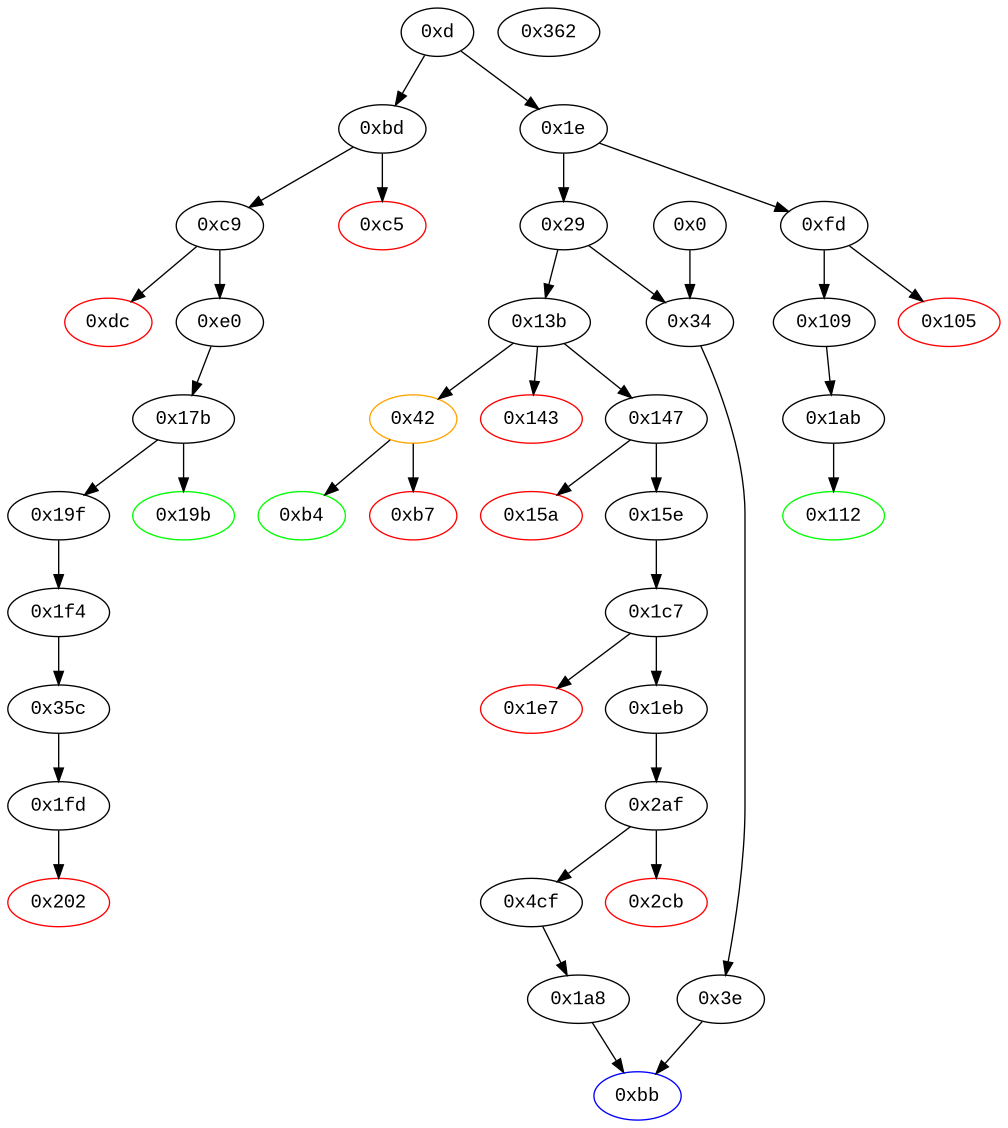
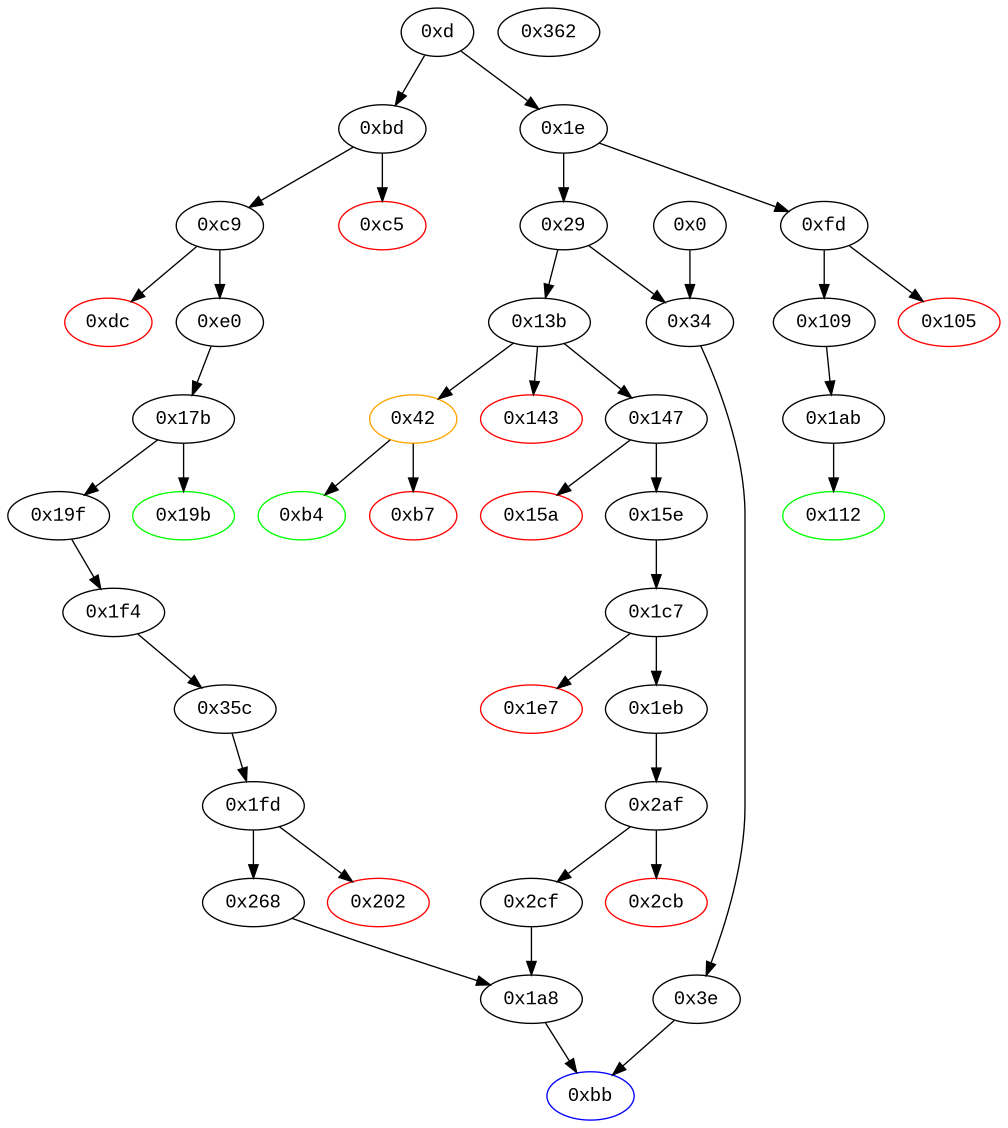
node "0x268": added
node "0x4cf": label "0x4cf" -> "0x2cf"
